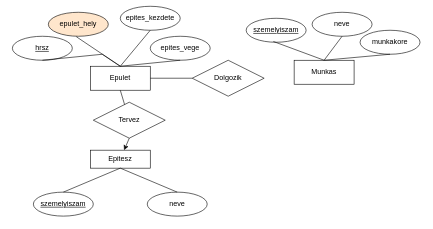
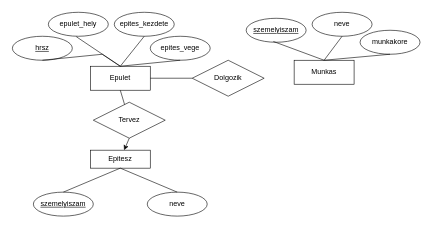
node "epites_kezdete": moved (150, 18) -> (144, 24)
node "epulet_hely": fillcolor #ffe6cc -> #ffffff
